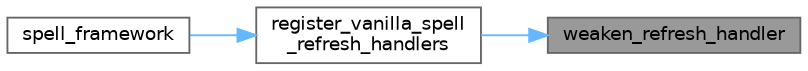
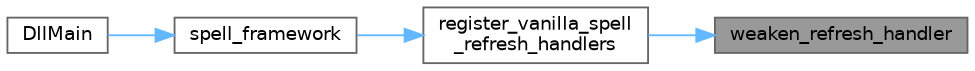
node "DllMain": added
